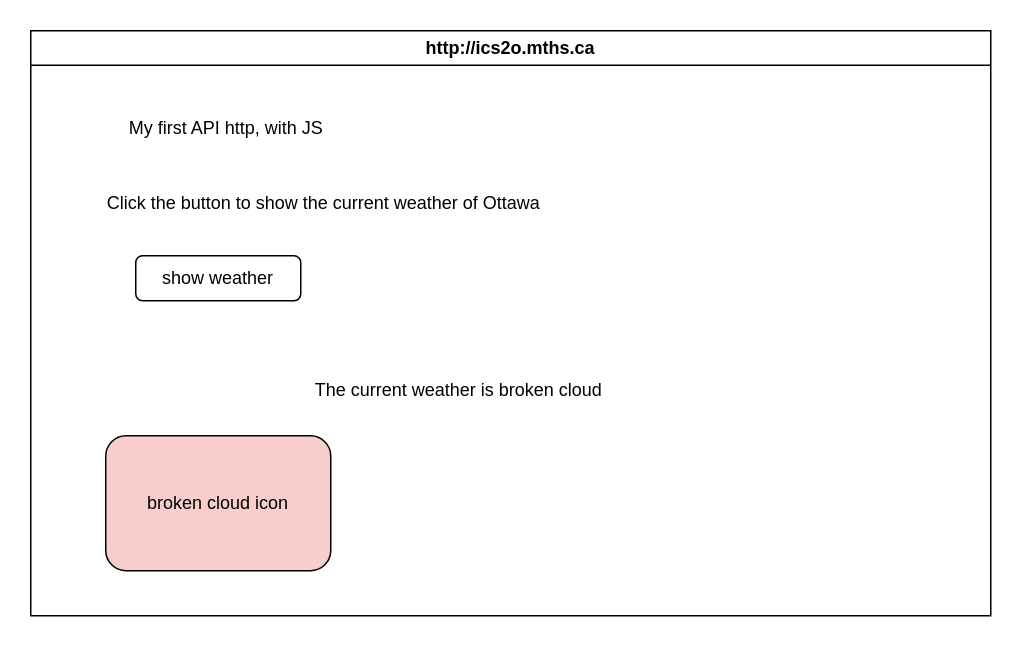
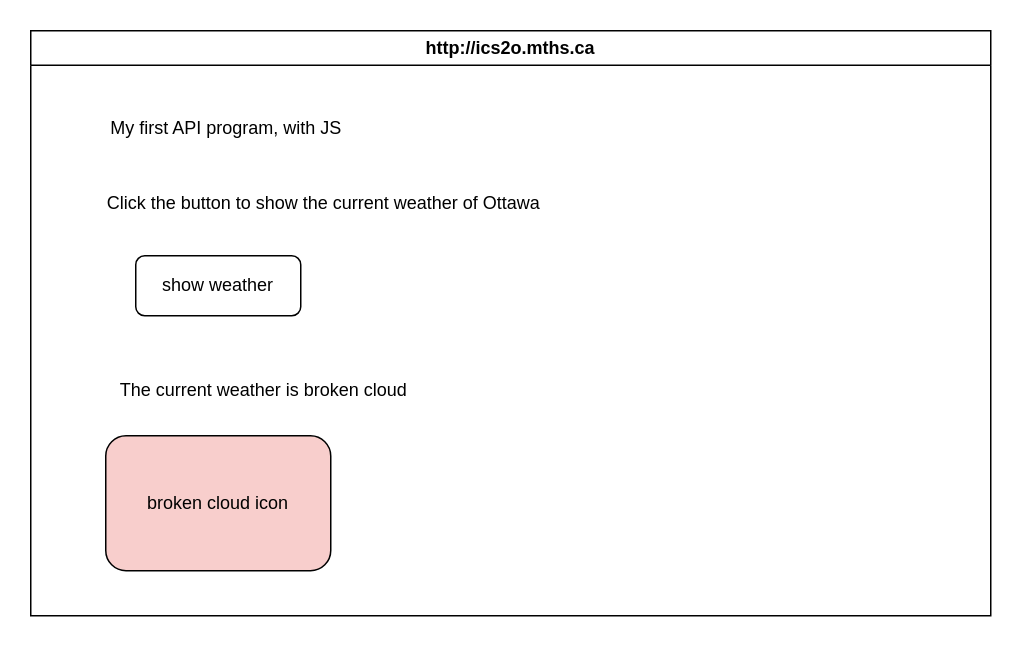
node "My first API http, with JS": label "My first API http, with JS" -> "My first API program, with JS"
node "show weather": size 165x45 -> 165x60
node "The current weather is broken cloud": moved (458, 391) -> (263, 391)
